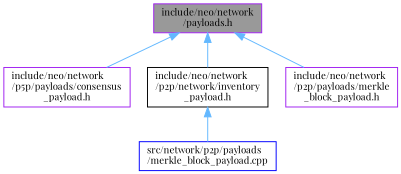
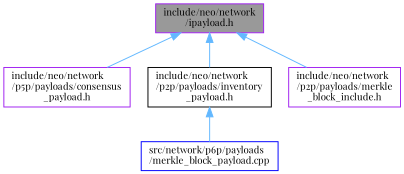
node "include/neo/network /payloads.h": label "include/neo/network /payloads.h" -> "include/neo/network /ipayload.h"
node "include/neo/network /p2p/network/inventory _payload.h": label "include/neo/network /p2p/network/inventory _payload.h" -> "include/neo/network /p2p/payloads/inventory _payload.h"
node "include/neo/network /p2p/payloads/merkle _block_payload.h": label "include/neo/network /p2p/payloads/merkle _block_payload.h" -> "include/neo/network /p2p/payloads/merkle _block_include.h"
node "src/network/p2p/payloads /merkle_block_payload.cpp": label "src/network/p2p/payloads /merkle_block_payload.cpp" -> "src/network/p6p/payloads /merkle_block_payload.cpp"
